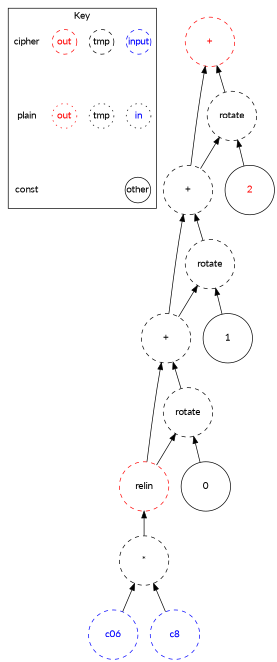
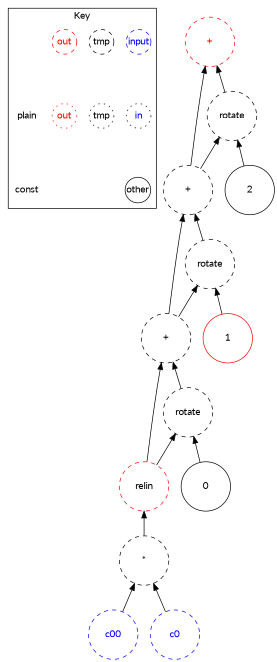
node "cipher": removed
node "2": fontcolor red -> black
node "1": color black -> red
node "c06": label "c06" -> "c00"
node "c8": label "c8" -> "c0"
